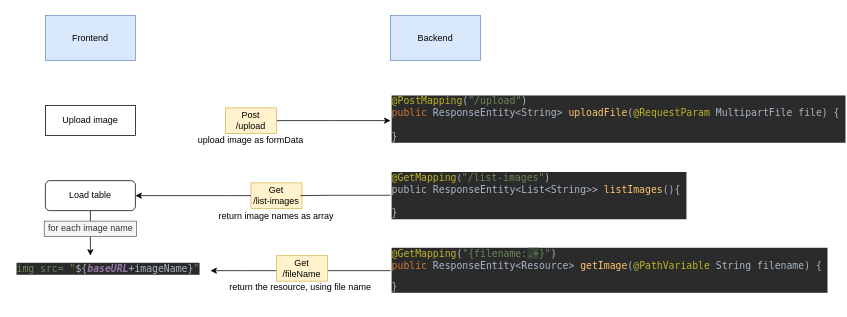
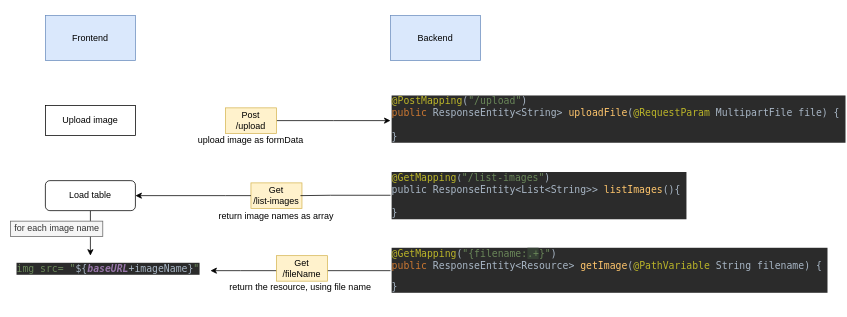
node "for each image name": moved (90, 229) -> (57, 229)
